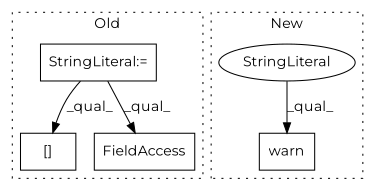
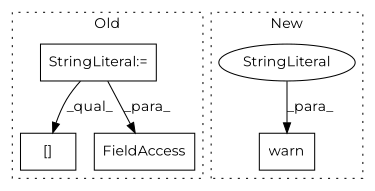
edge "StringLiteral:=" -> "FieldAccess": label "_qual_" -> "_para_"
edge "StringLiteral" -> "warn": label "_qual_" -> "_para_"
